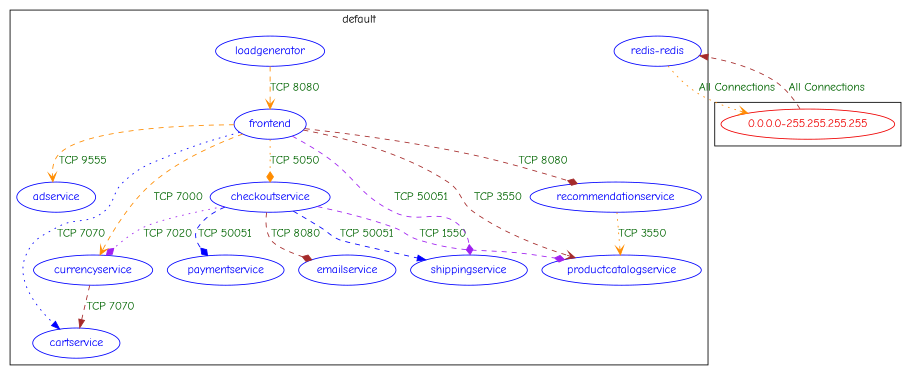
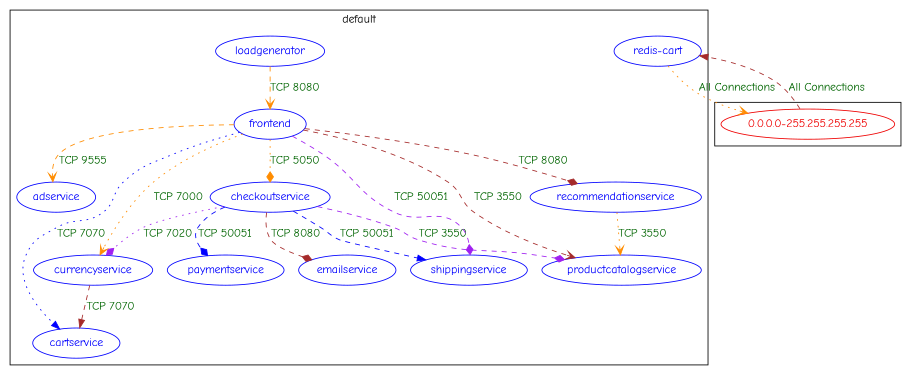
node "redis-redis": label "redis-redis" -> "redis-cart"
edge "frontend" -> "currencyservice": style dashed -> dotted
edge "checkoutservice" -> "productcatalogservice": label "TCP 1550" -> "TCP 3550"
